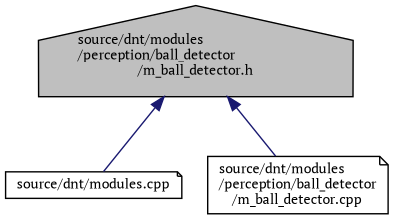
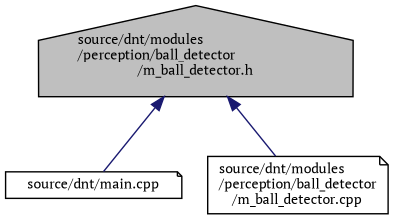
node "source/dnt/modules.cpp": label "source/dnt/modules.cpp" -> "source/dnt/main.cpp"
